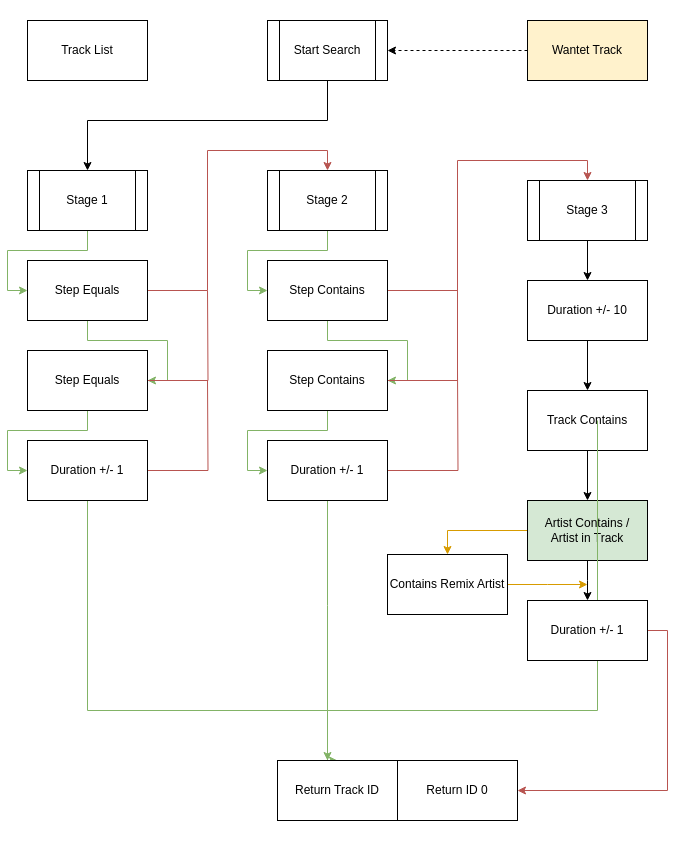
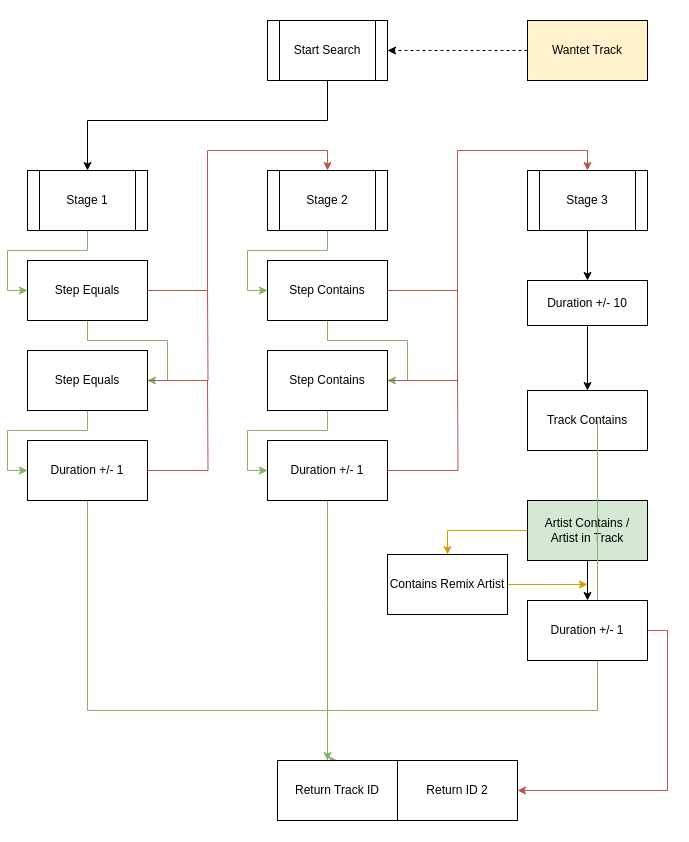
node "Track List": removed
node "Stage 3": moved (588, 211) -> (588, 201)
node "Duration +/- 10": size 120x60 -> 120x45
edge "Track Contains" -> "Artist Contains / Artist in Track": removed
node "Return ID 0": label "Return ID 0" -> "Return ID 2"
